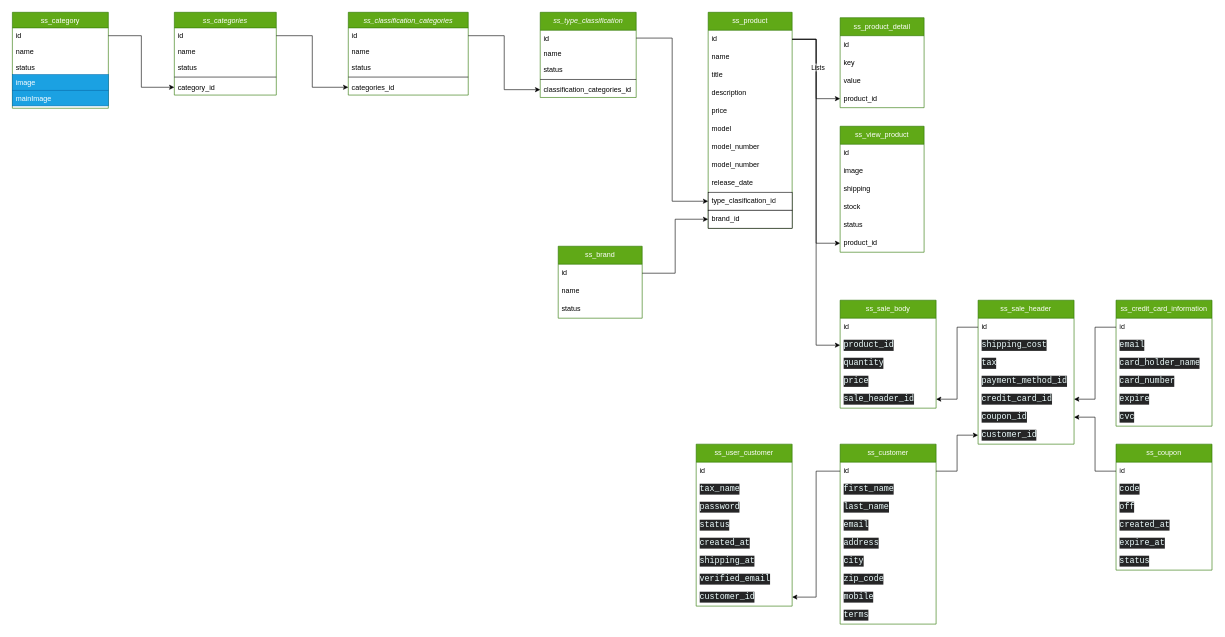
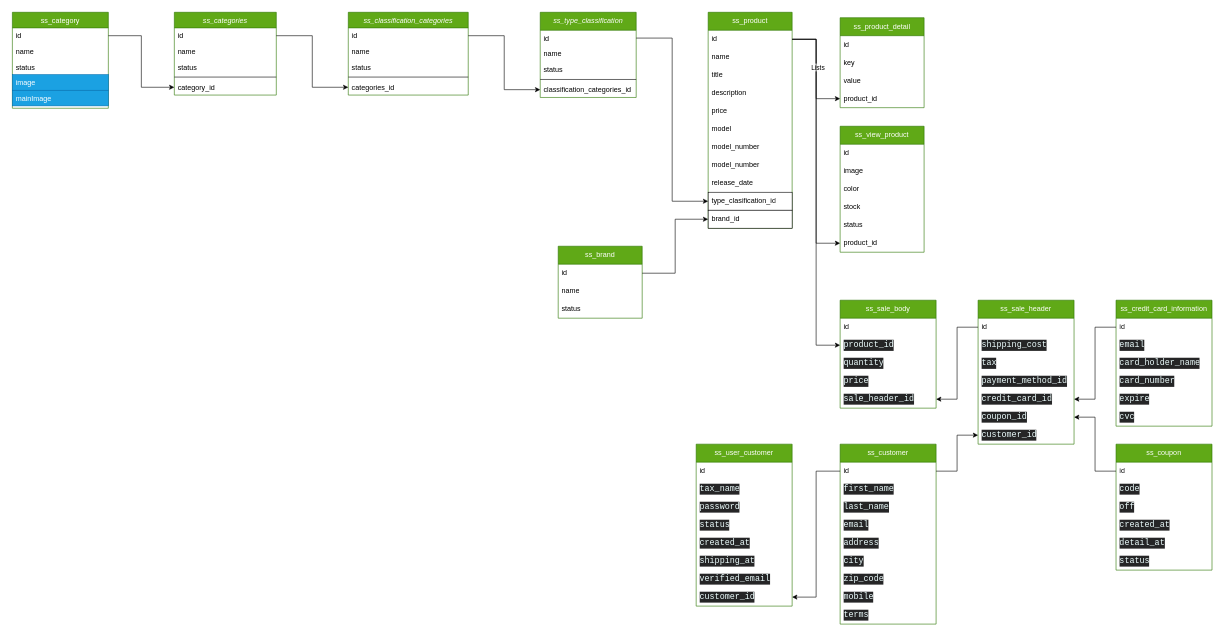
node "shipping": label "shipping" -> "color"
node "expire_at": label "expire_at" -> "detail_at"
